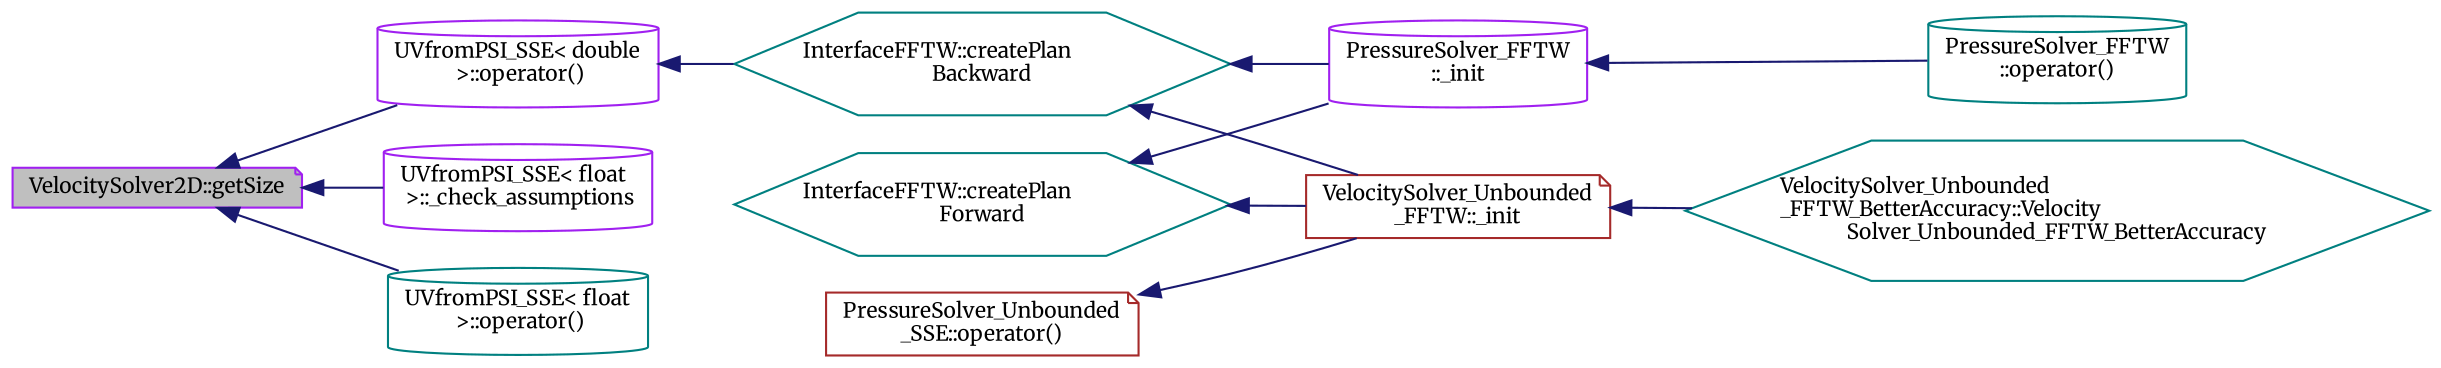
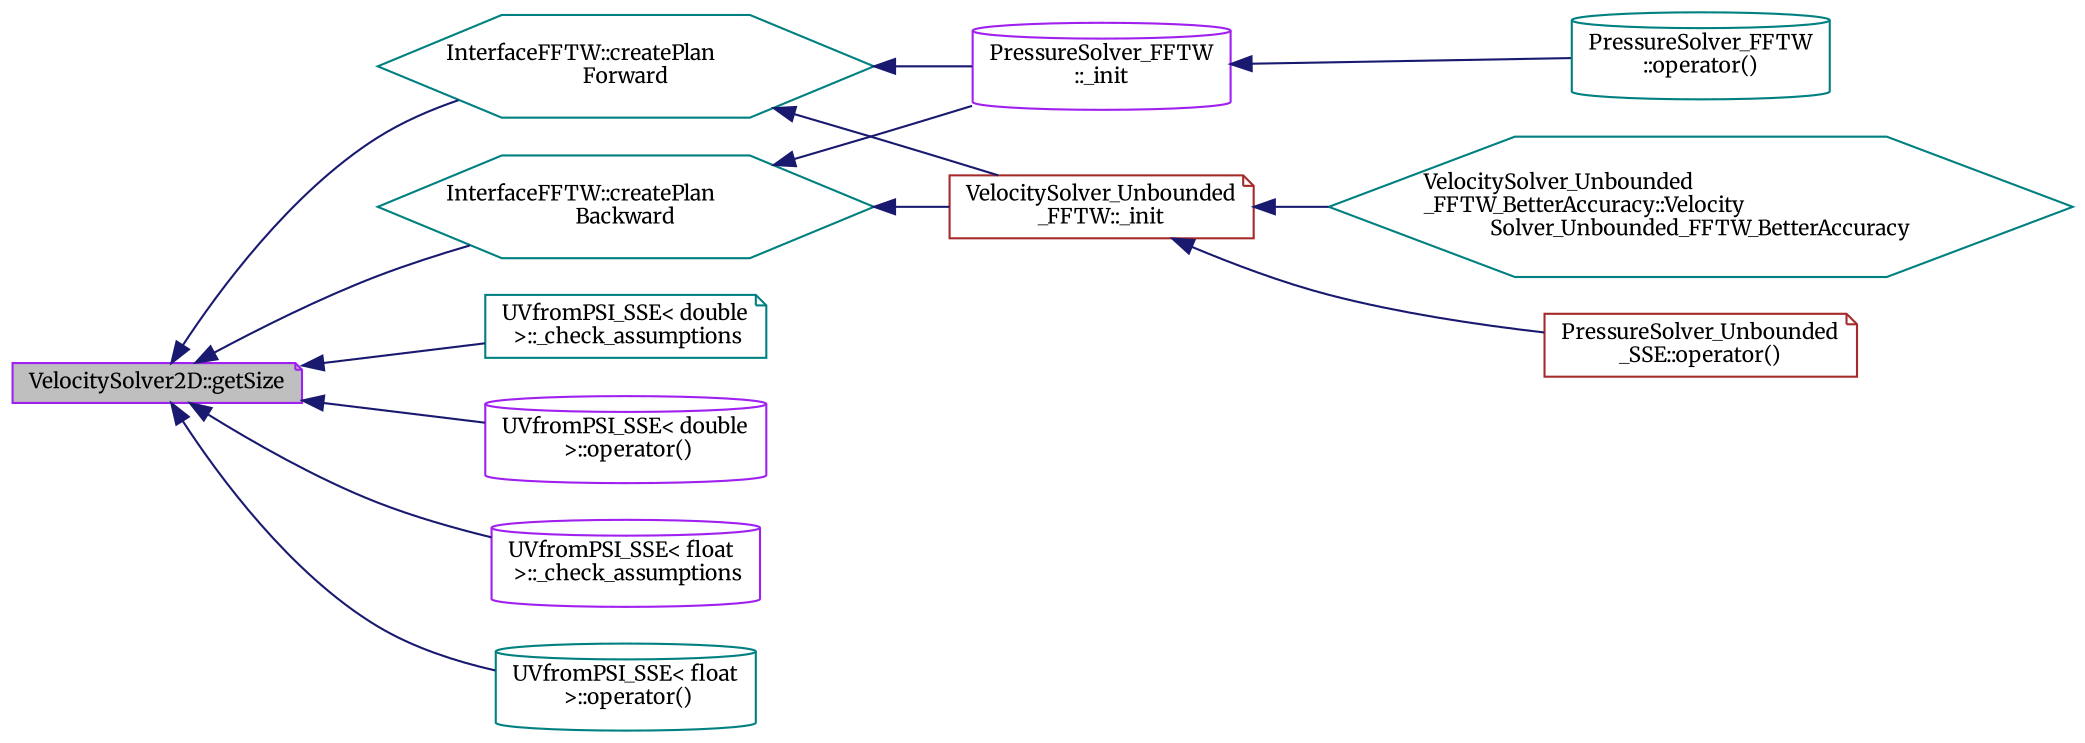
edge "InterfaceFFTW::createPlan Backward" -> "UVfromPSI_SSE< double >::operator()": now "InterfaceFFTW::createPlan Backward" -> "VelocitySolver2D::getSize"
edge "InterfaceFFTW::createPlan Forward" -> "VelocitySolver2D::getSize": added
edge "VelocitySolver_Unbounded _FFTW::_init" -> "PressureSolver_Unbounded _SSE::operator()": reversed
node "UVfromPSI_SSE< double >::_check_assumptions": added
